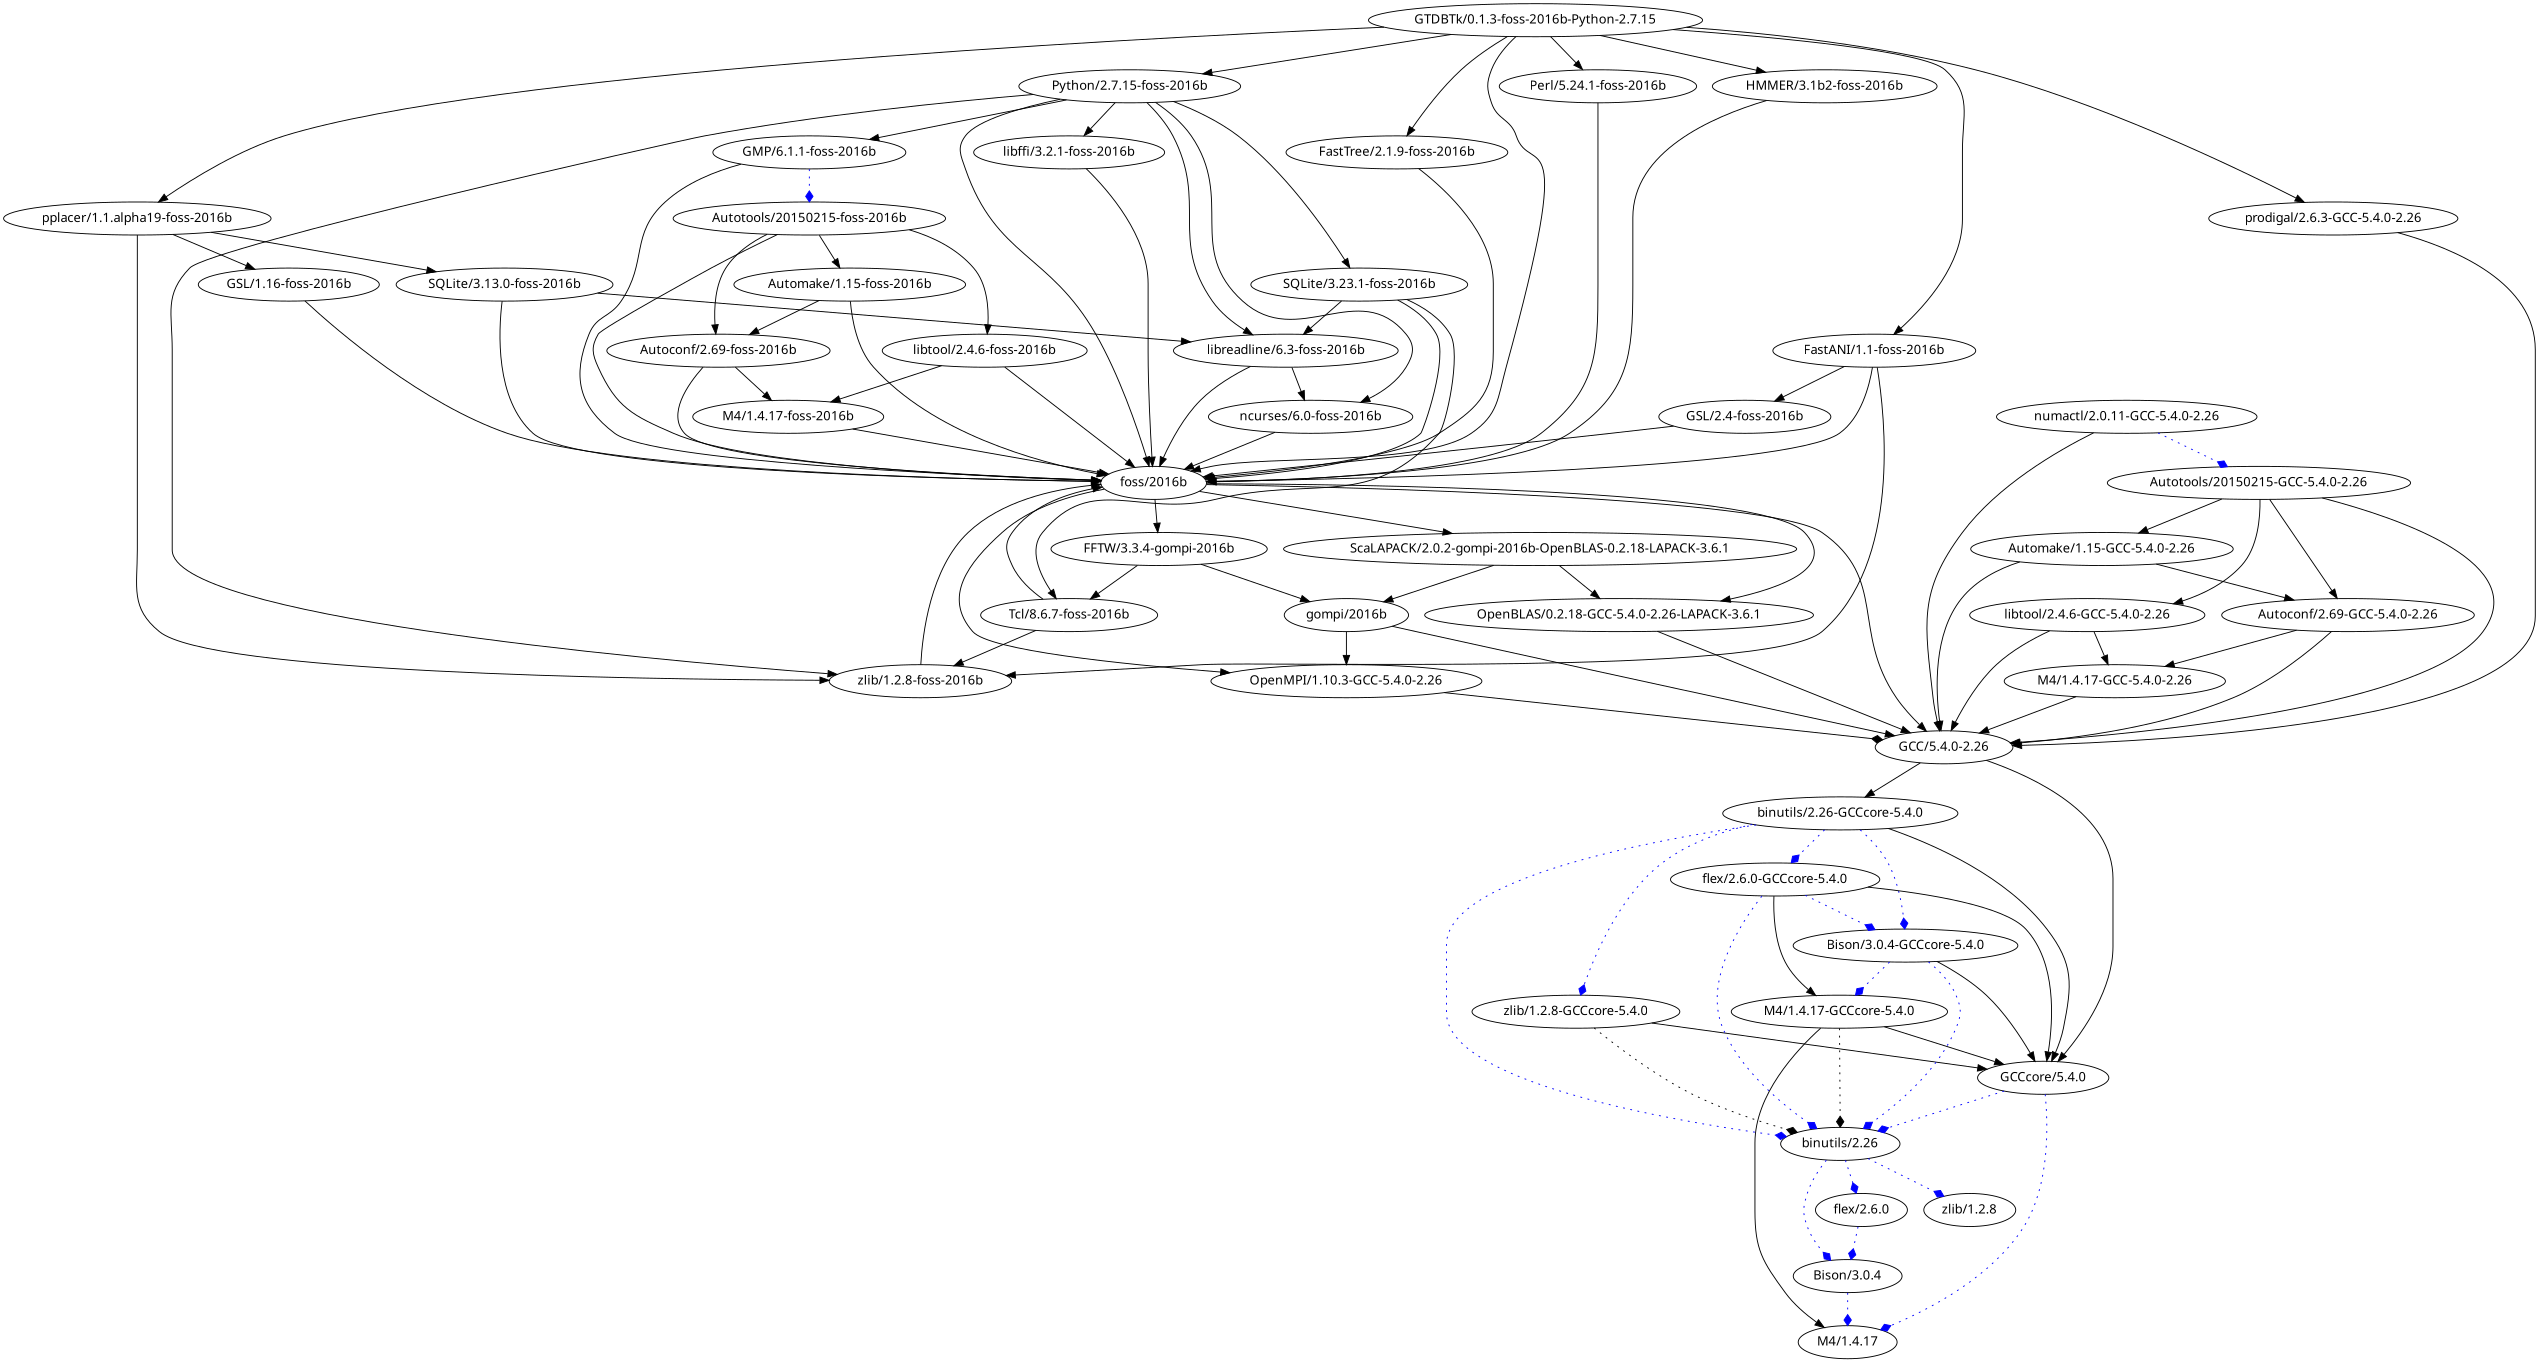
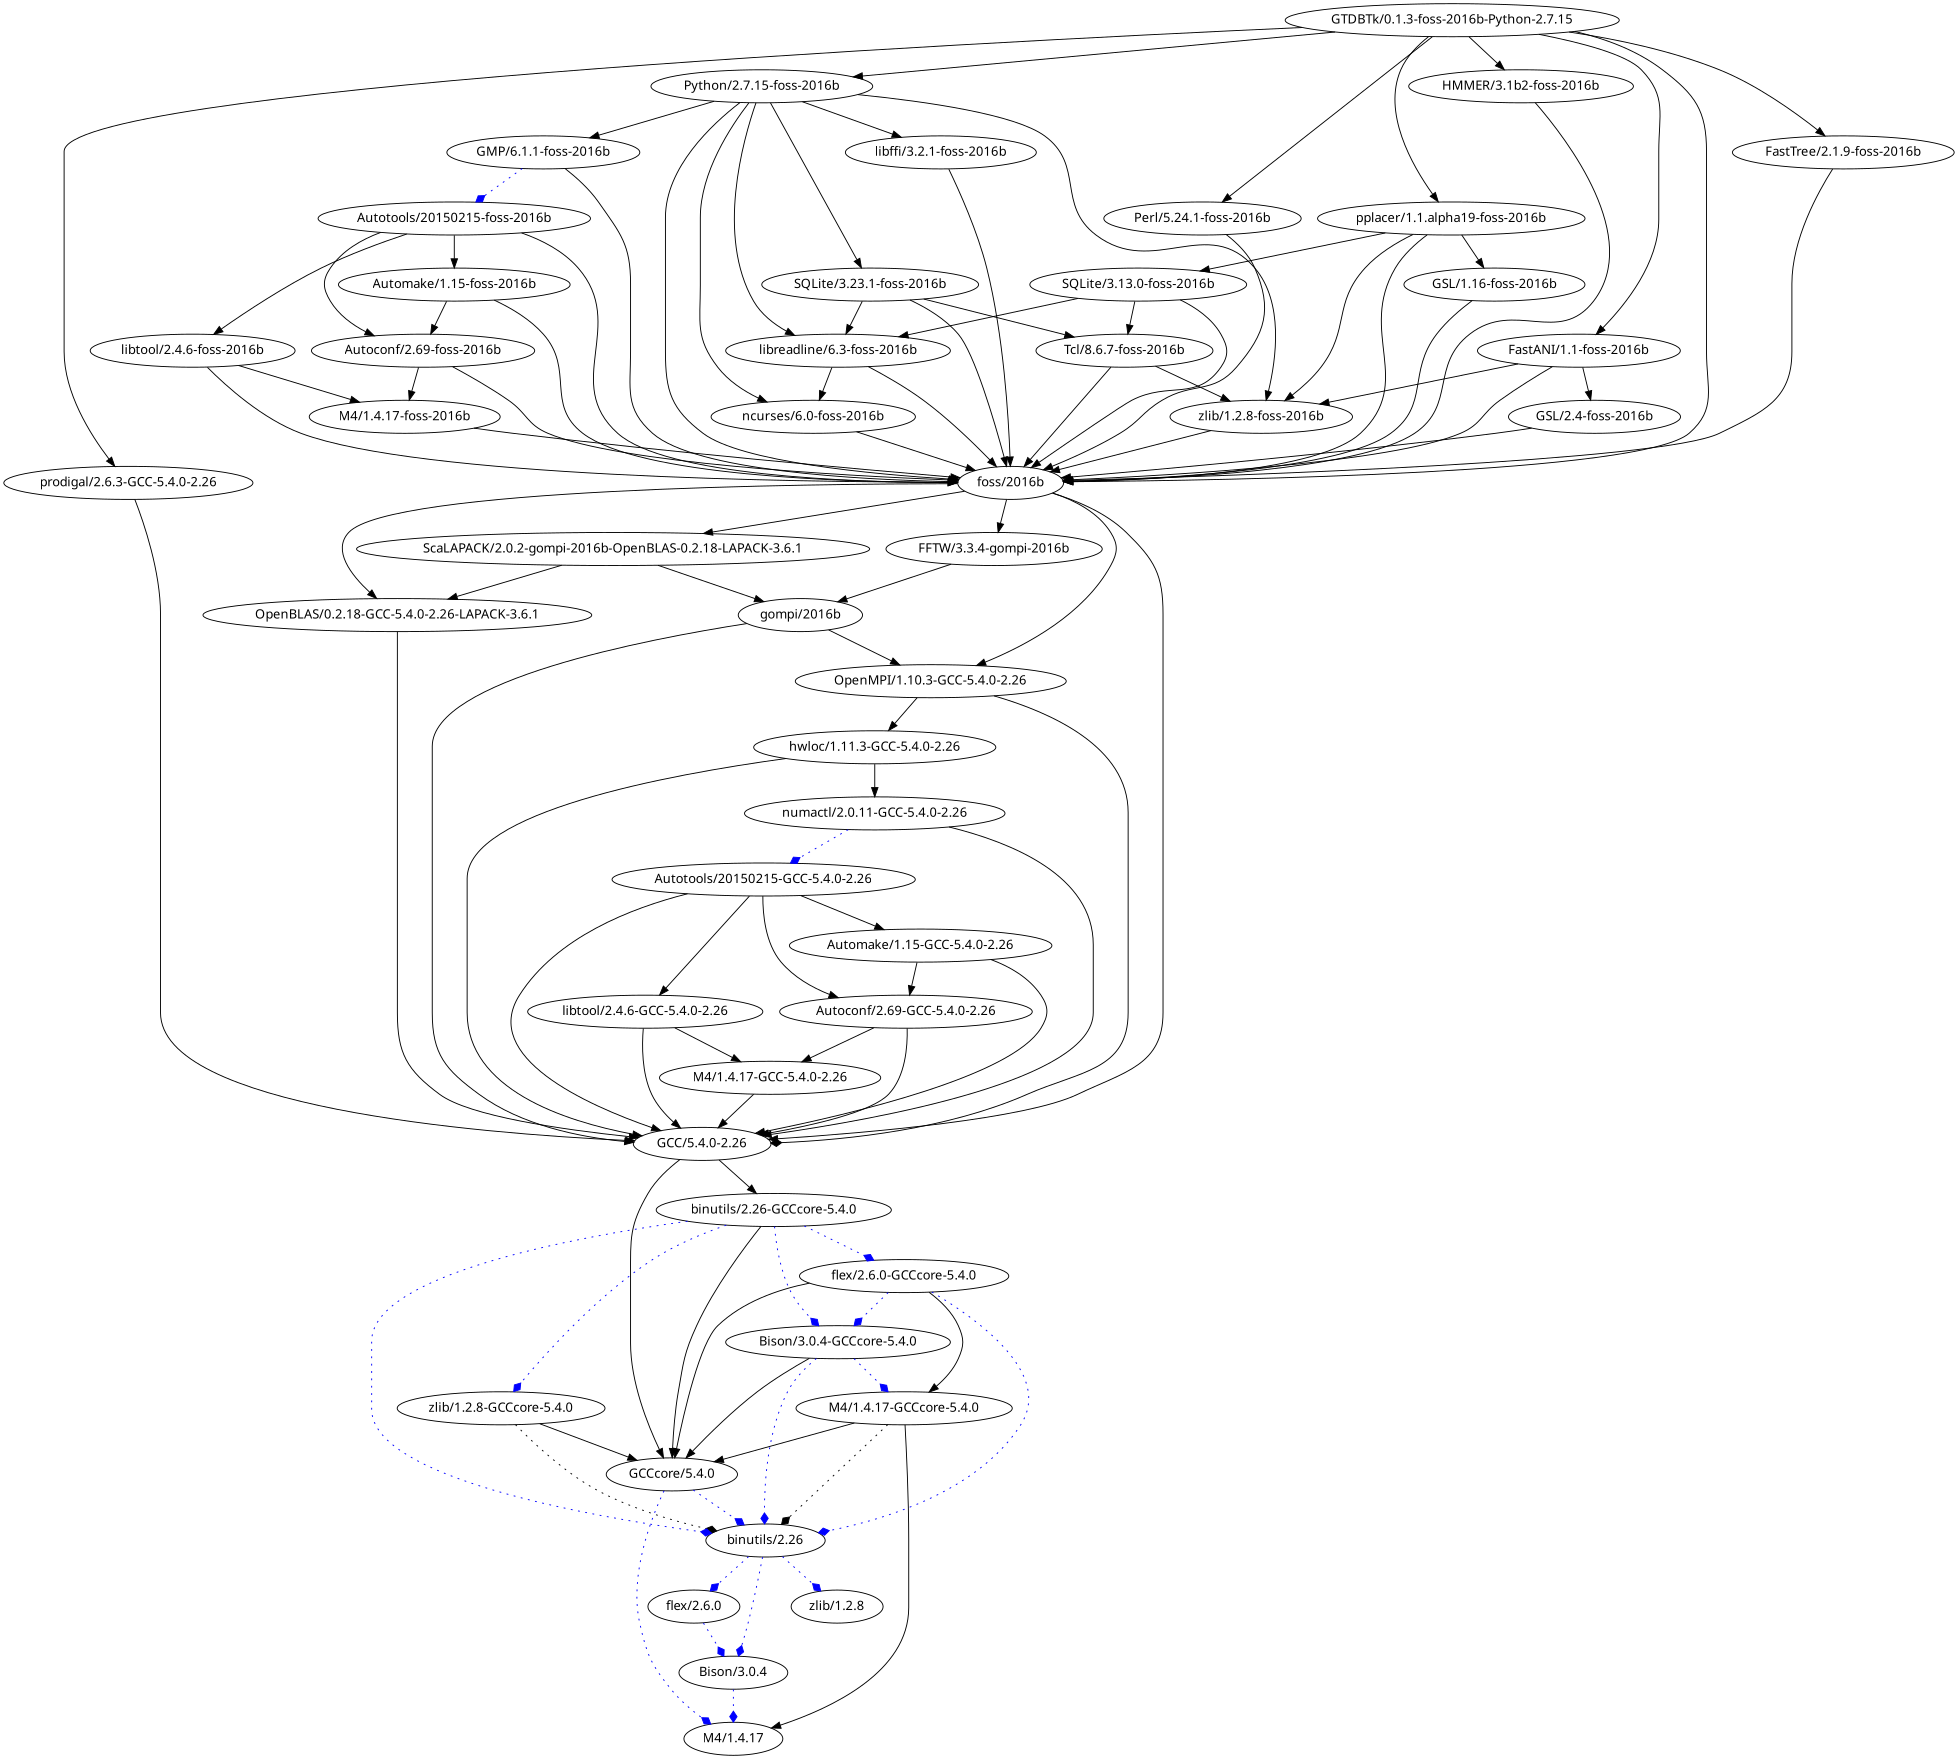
edge "pplacer/1.1.alpha19-foss-2016b" -> "foss/2016b": added
edge "FFTW/3.3.4-gompi-2016b" -> "Tcl/8.6.7-foss-2016b": now "SQLite/3.13.0-foss-2016b" -> "Tcl/8.6.7-foss-2016b"
node "hwloc/1.11.3-GCC-5.4.0-2.26": added
